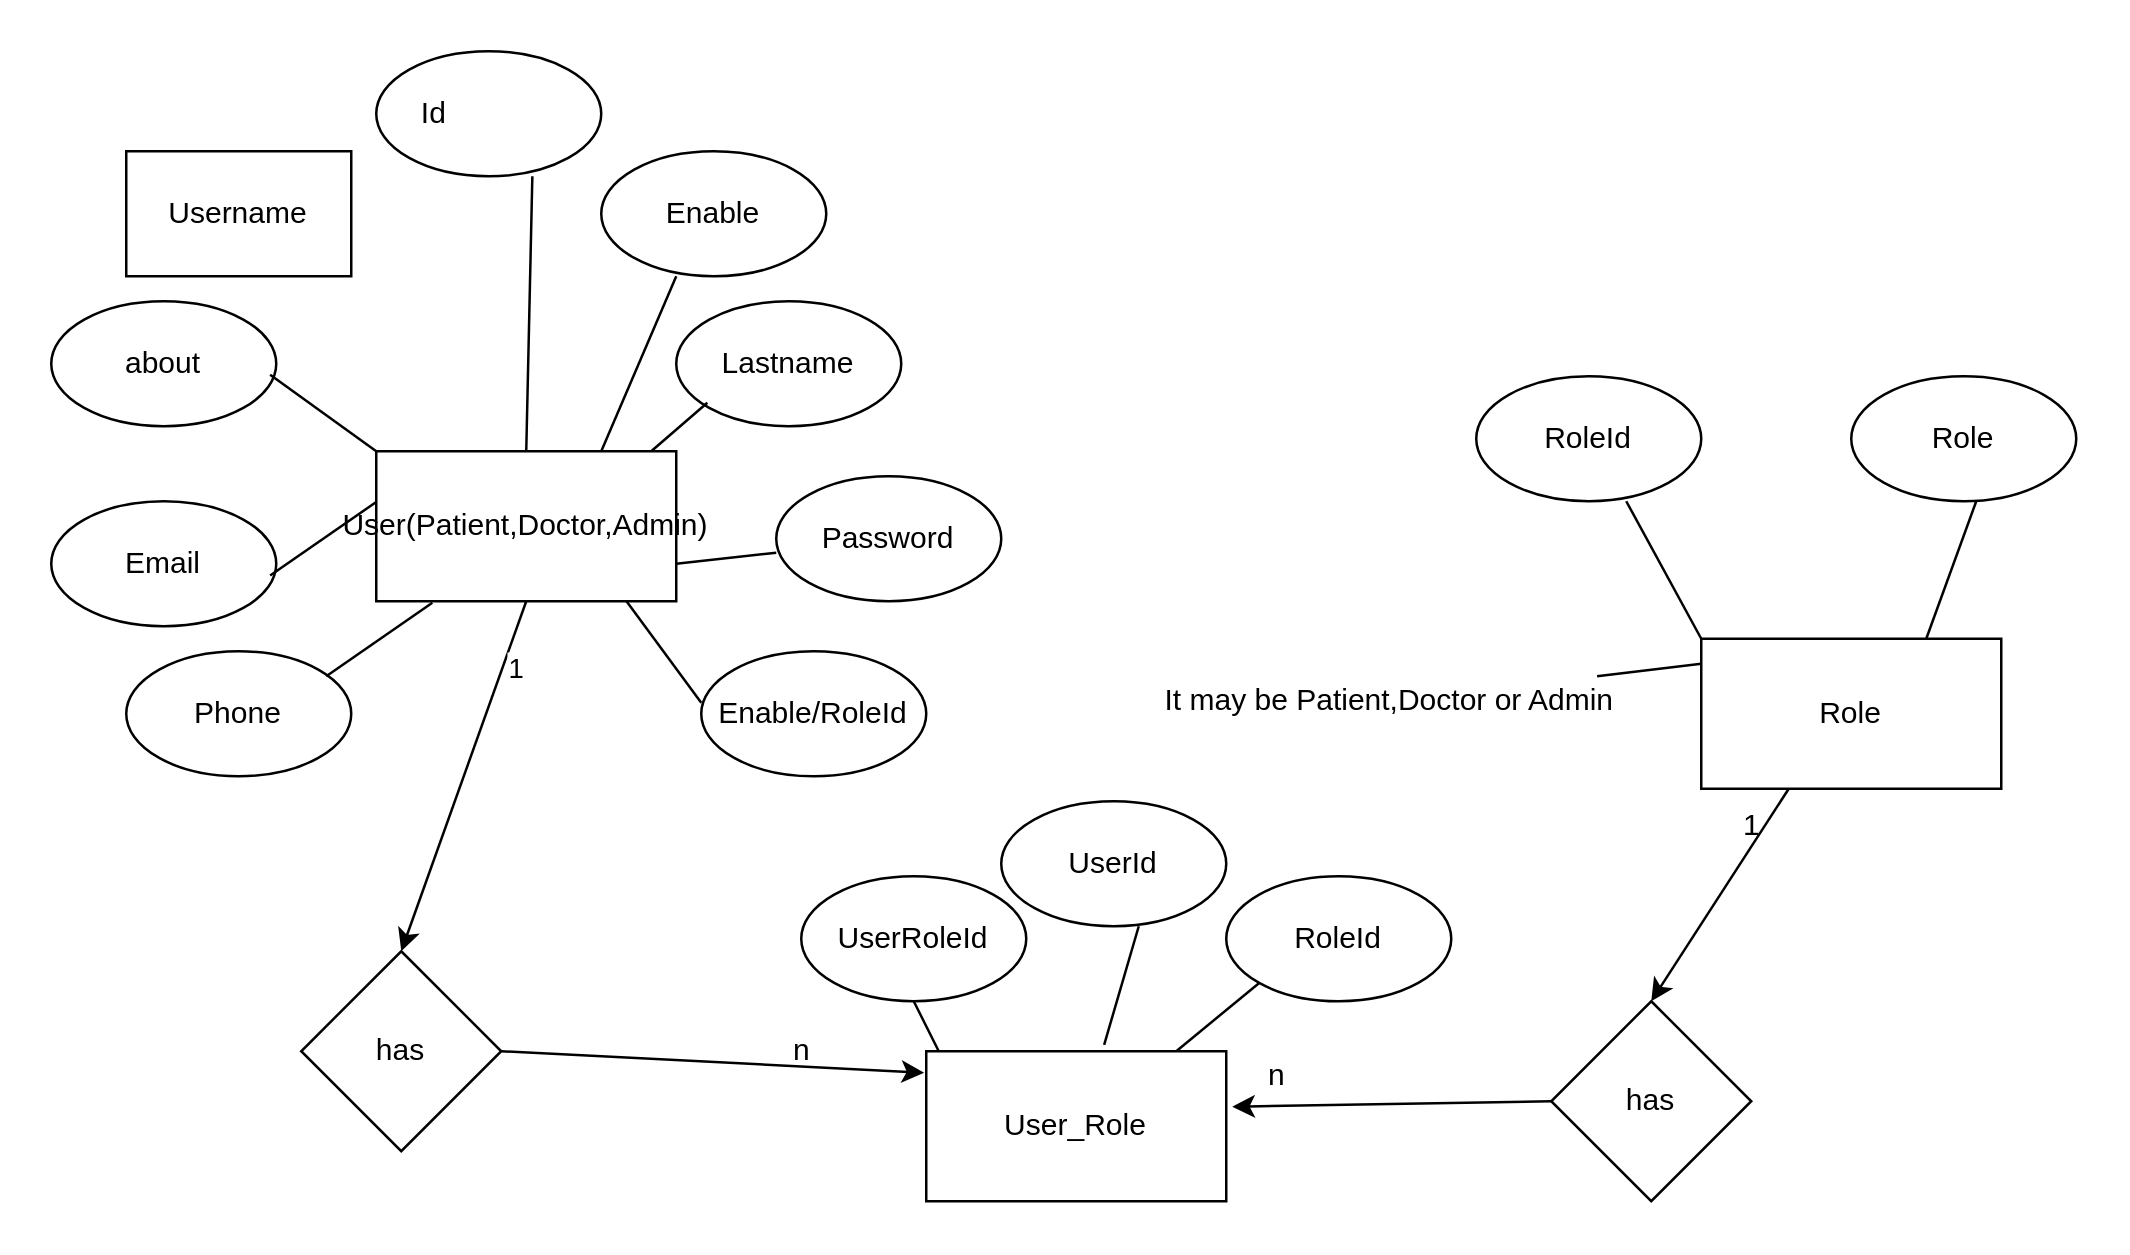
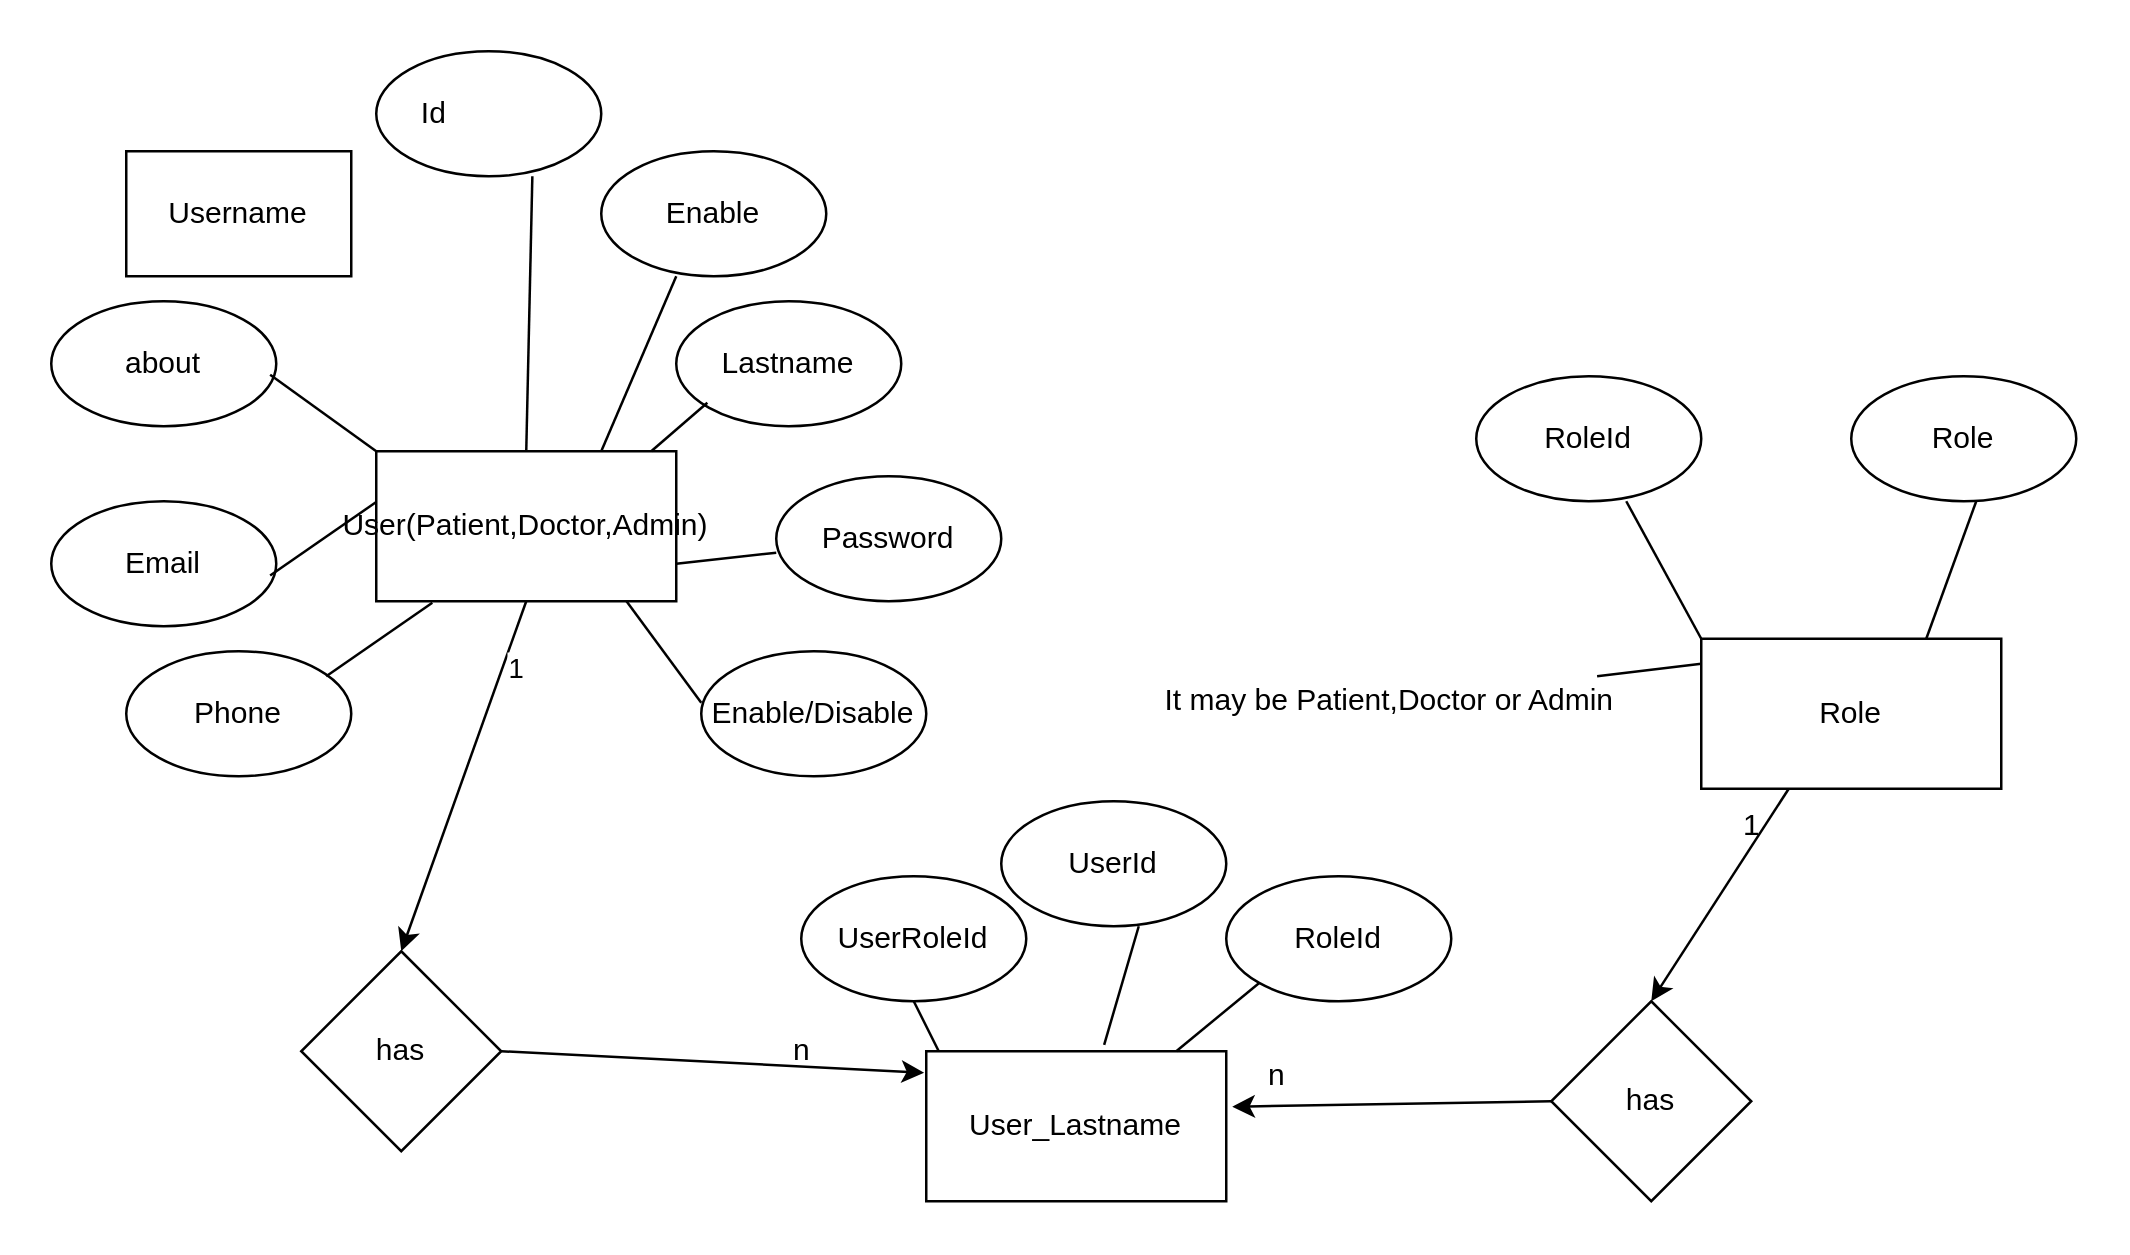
node "Enable/RoleId": label "Enable/RoleId" -> "Enable/Disable"
node "User_Role": label "User_Role" -> "User_Lastname"
